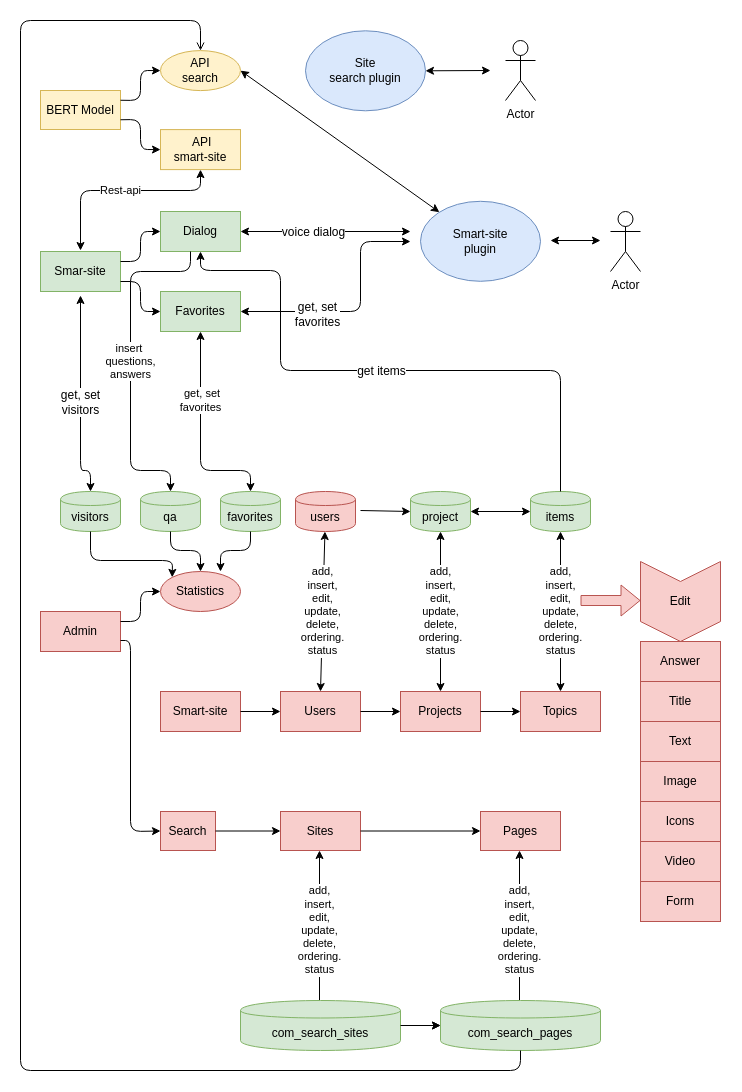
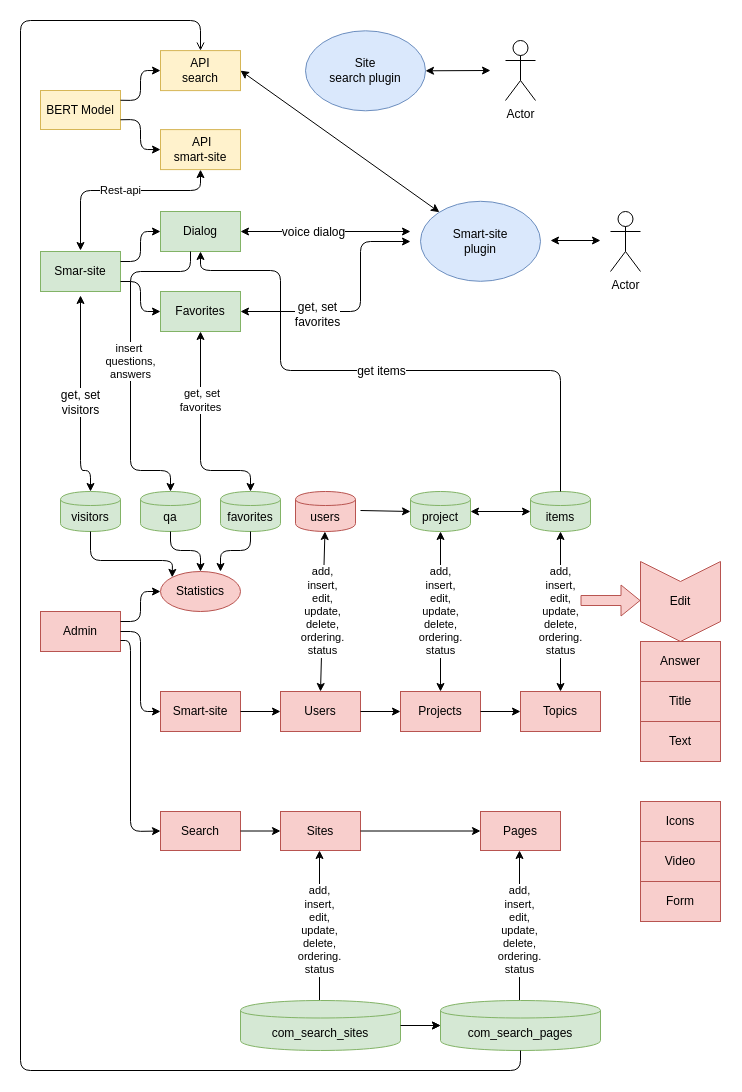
node "API search": shape ellipse -> rectangle
edge "Аdmin" -> "Smart-site": added
node "Image": removed
node "Search": size 55x39 -> 80x39
